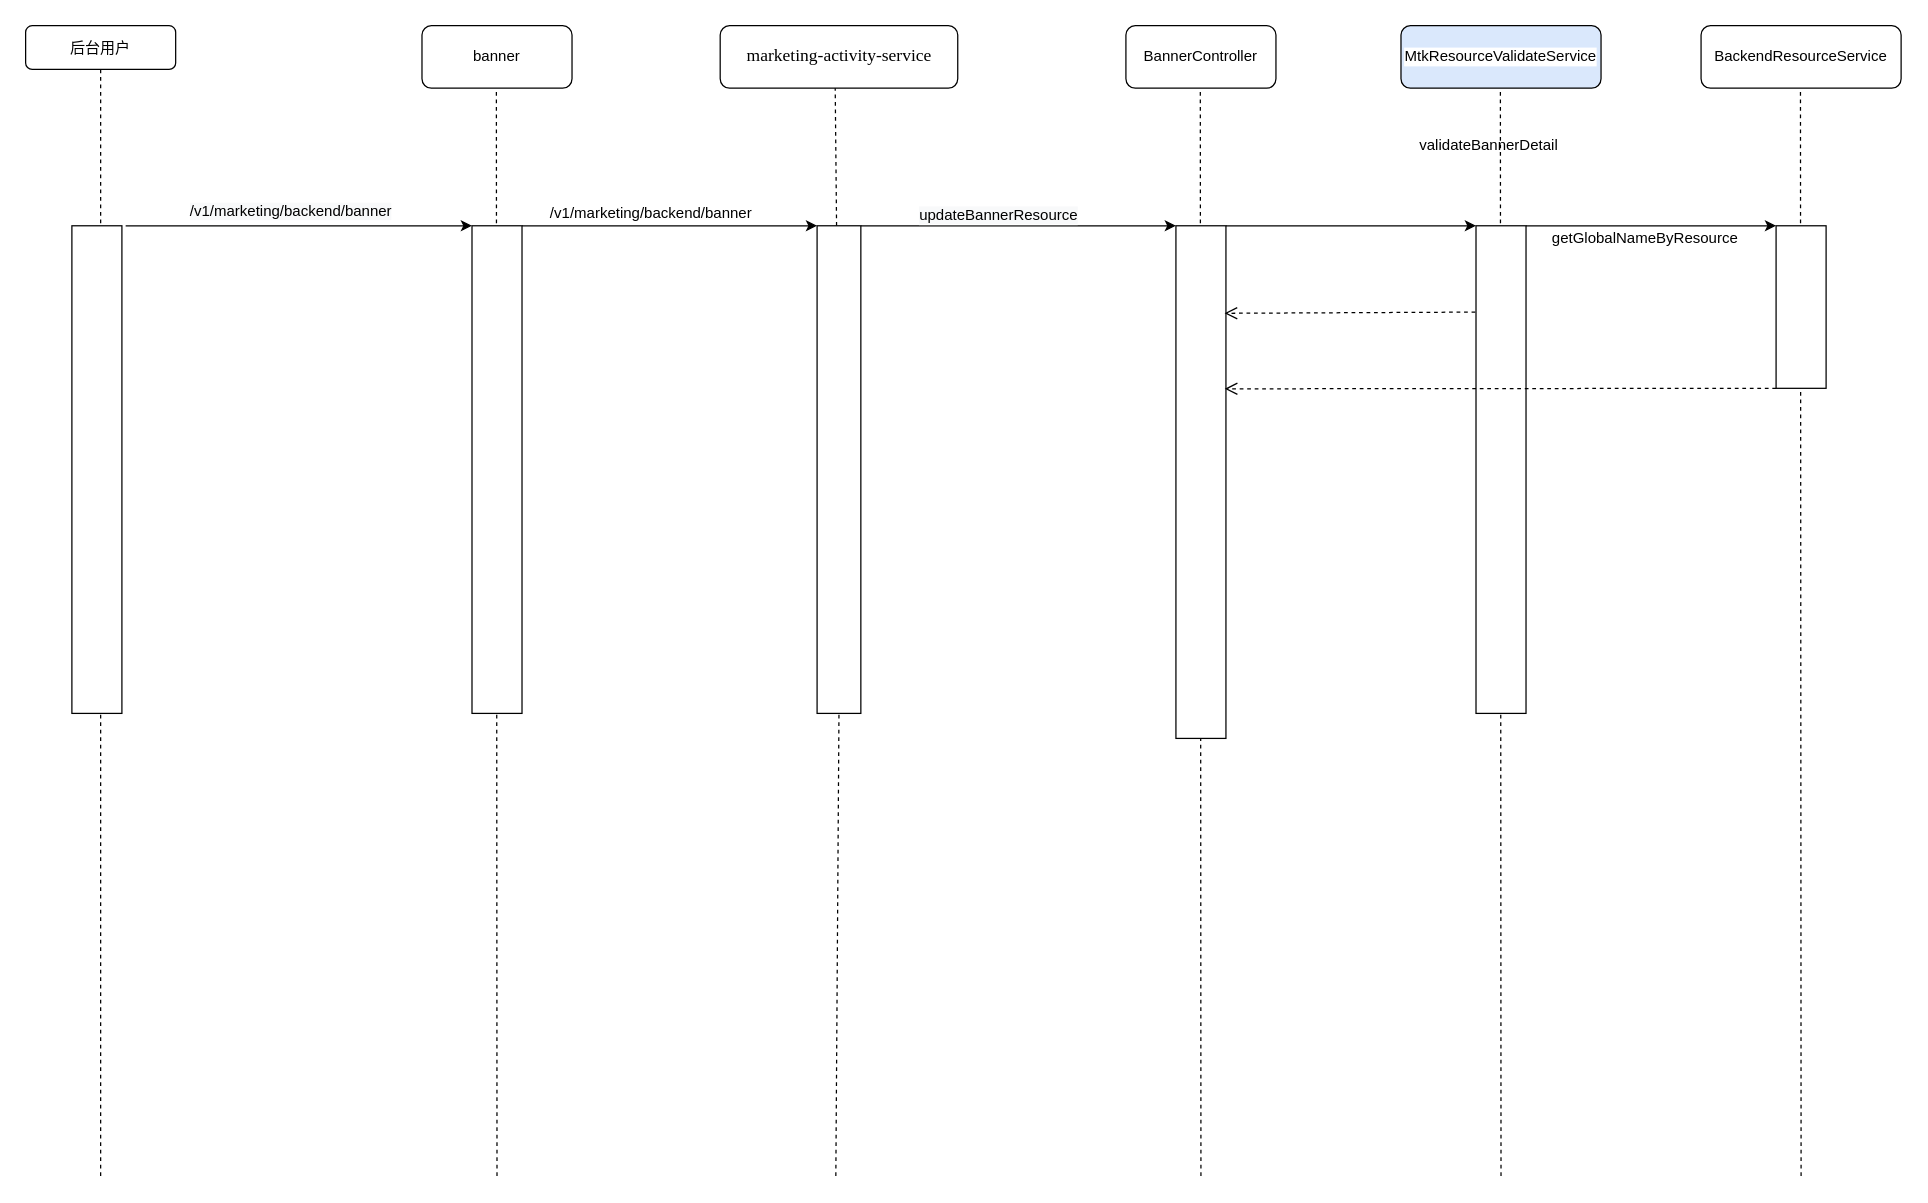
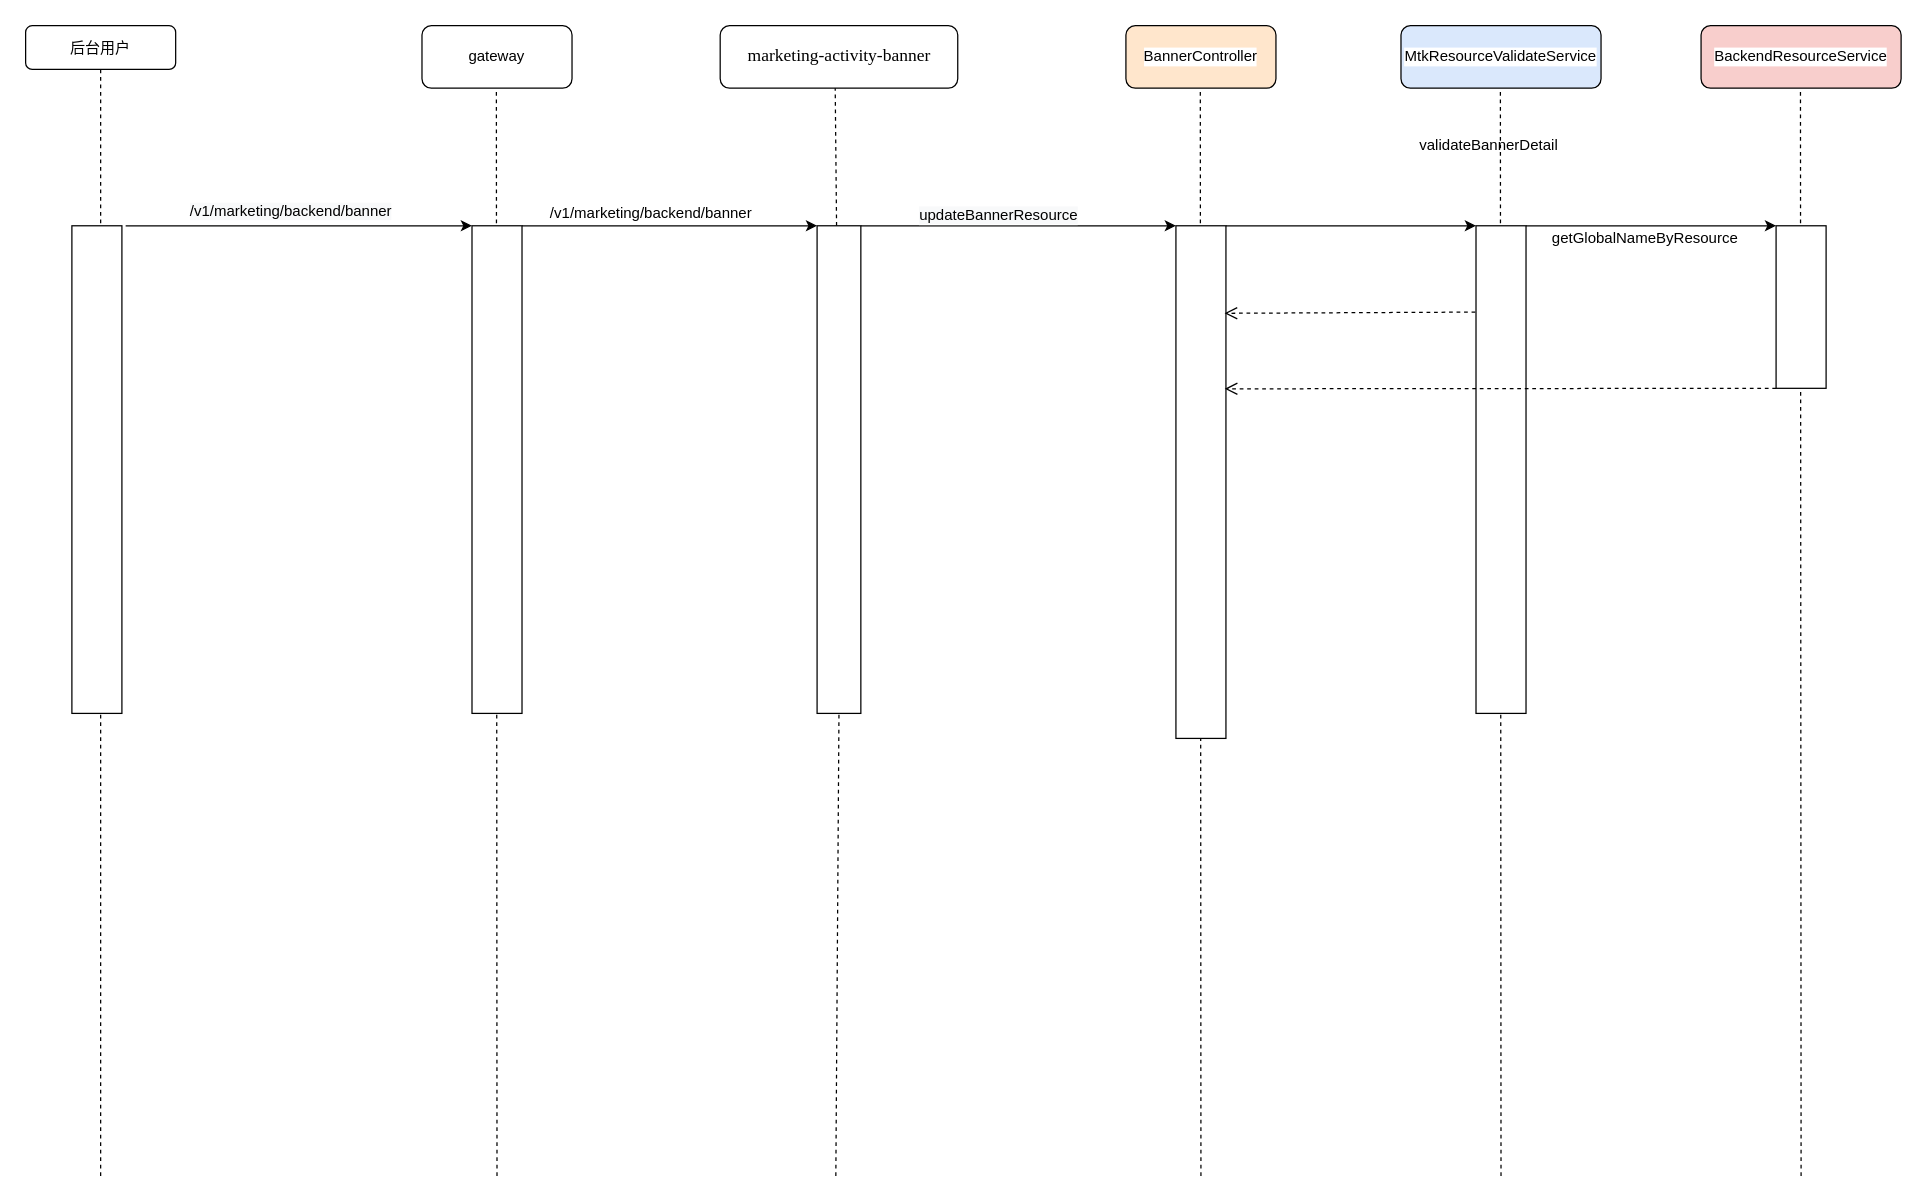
node "banner": label "banner" -> "gateway"
node "marketing-activity-service": label "marketing-activity-service" -> "marketing-activity-banner"
node "BannerController": fillcolor #ffffff -> #ffe6cc
node "BackendResourceService": fillcolor #ffffff -> #f8cecc
